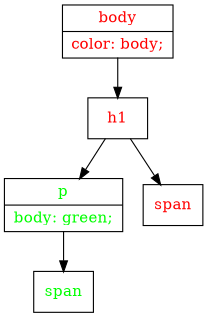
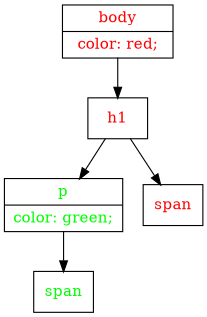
node "body": text "color: body;" -> "color: red;"
node "p": text "body: green;" -> "color: green;"
